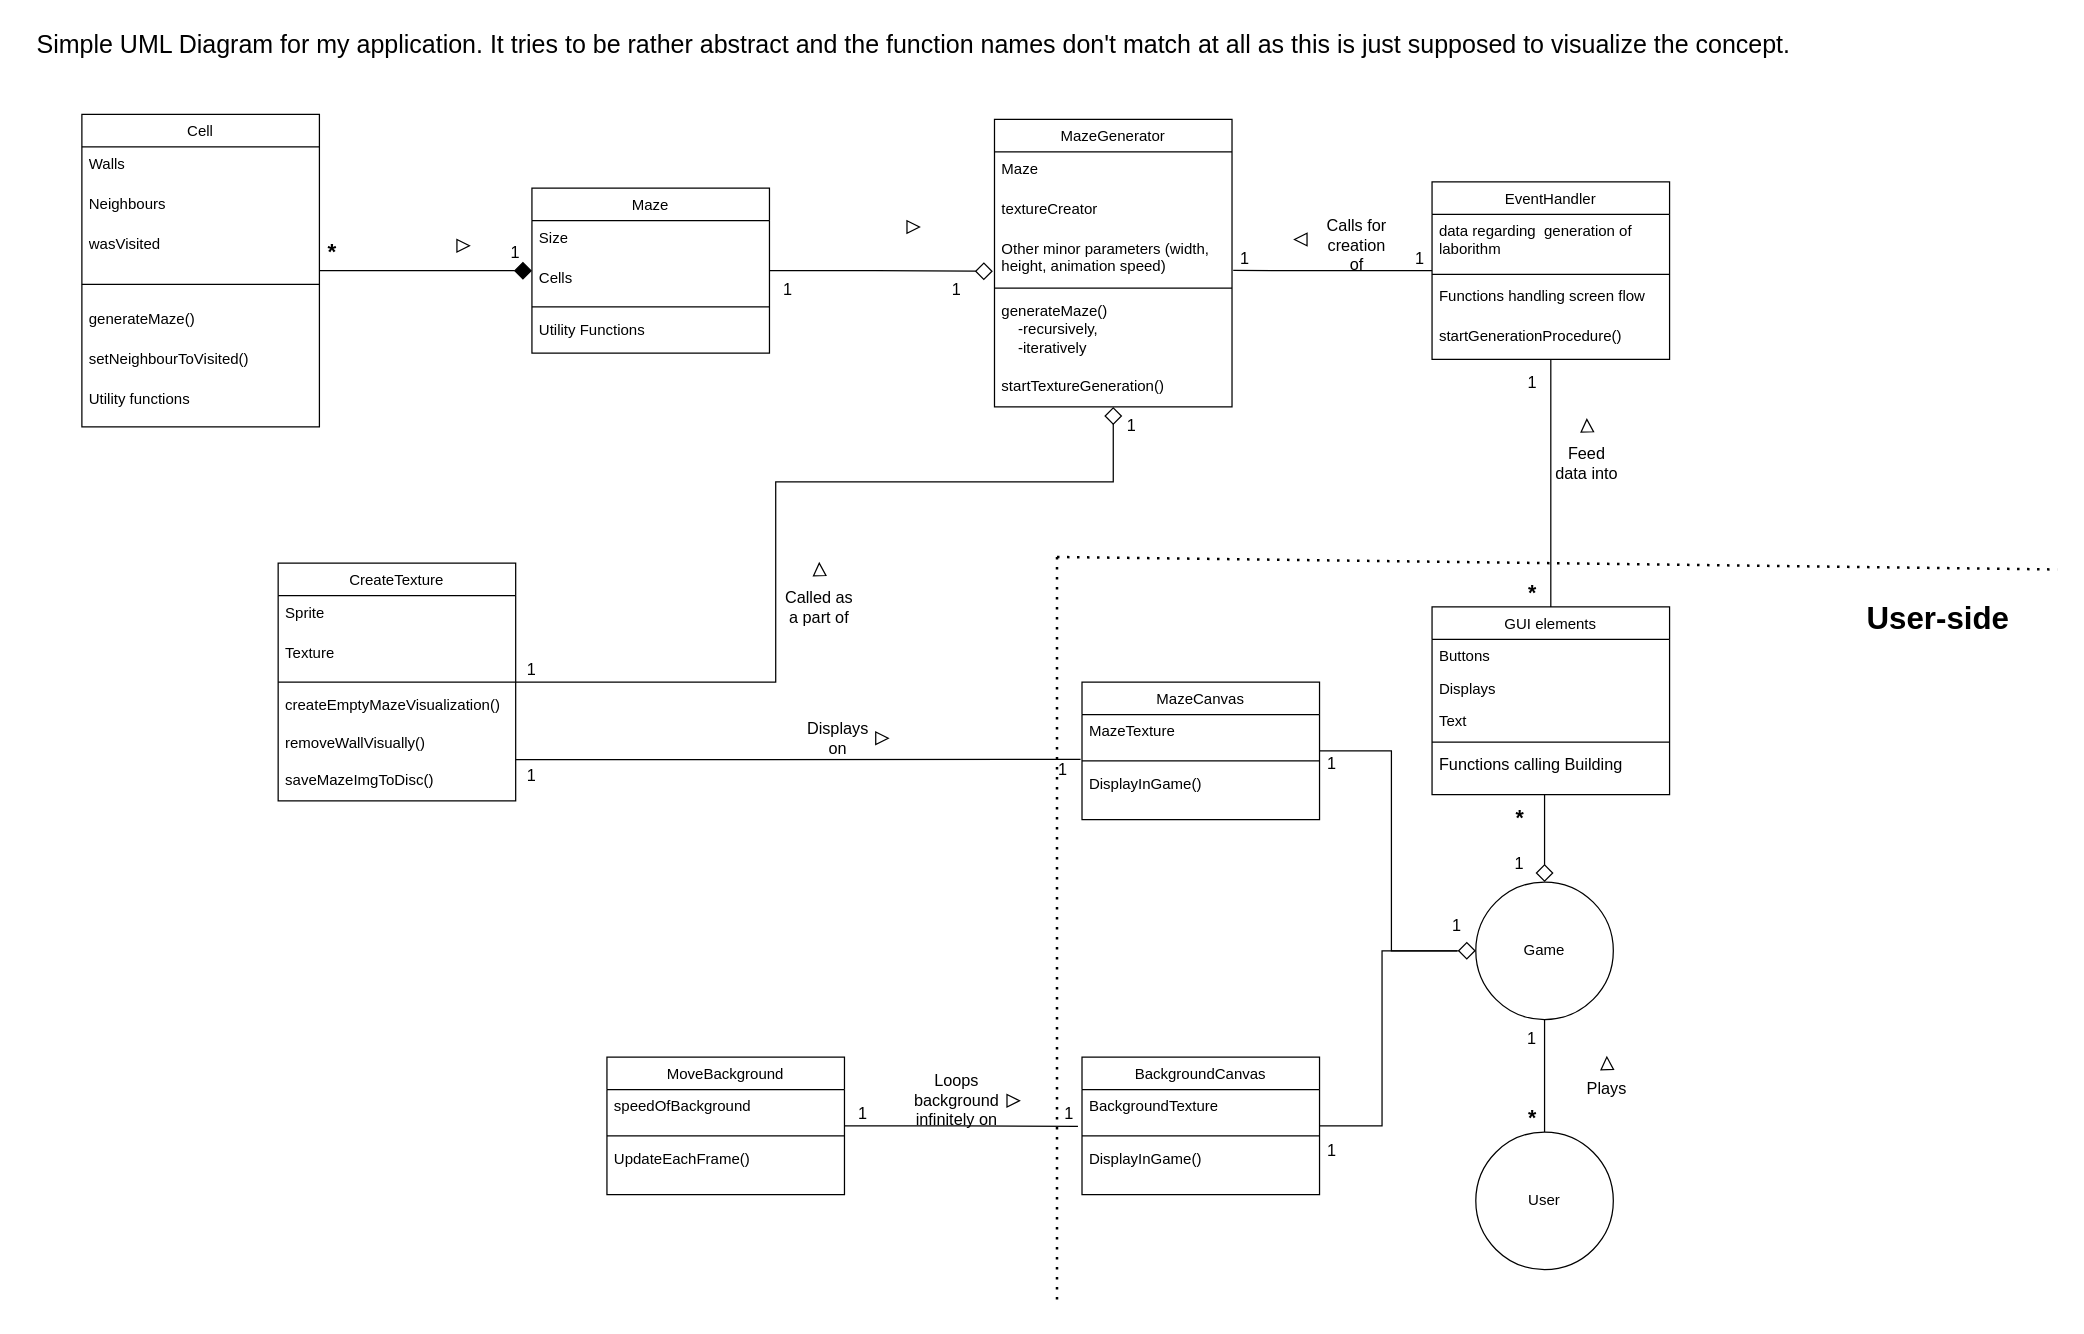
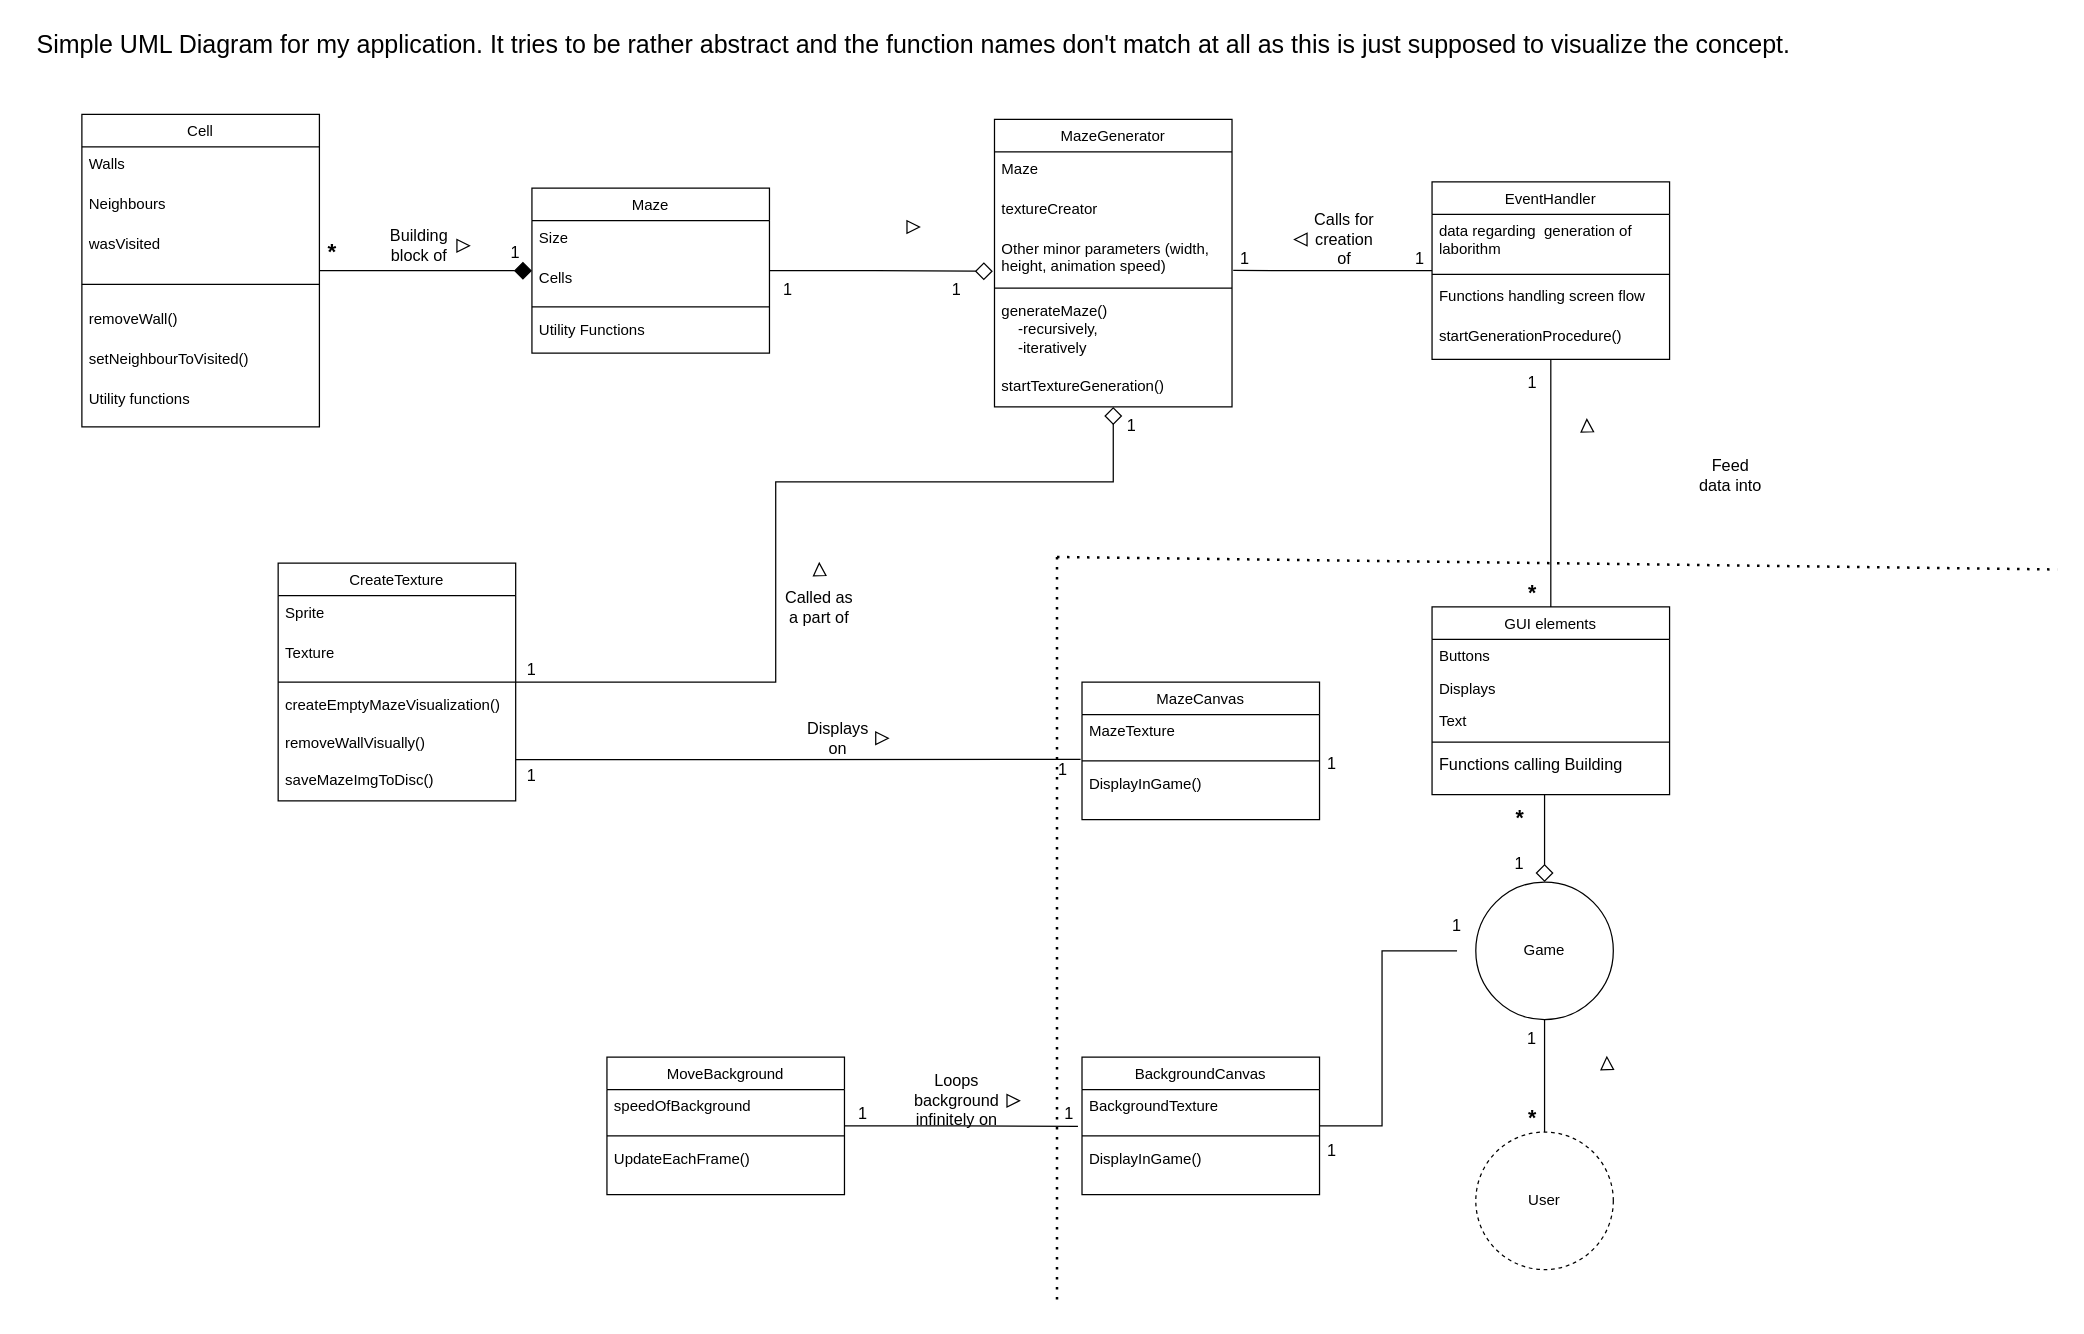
node "Building block of": added
node "Calls for creation of": moved (1357, 246) -> (1344, 239)
node "generateMaze()": label "generateMaze()" -> "removeWall()"
node "Feed data into": moved (1587, 463) -> (1731, 476)
node "User-side": removed
edge "MazeCanvas" -> "Game": removed
node "Plays": removed
node "User": style solid -> dashed
